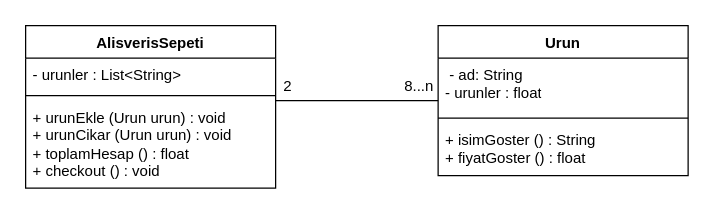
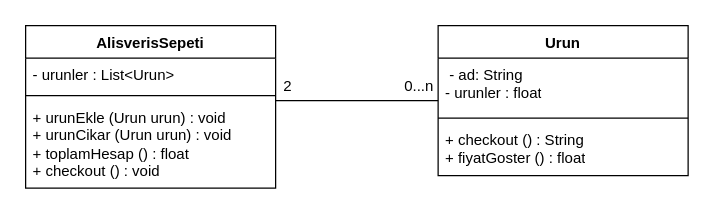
node "- urunler : List<String>": label "- urunler : List<String>" -> "- urunler : List<Urun>"
node "8...n": label "8...n" -> "0...n"
node "+ isimGoster () : String + fiyatGoster () : float": label "+ isimGoster () : String + fiyatGoster () : float" -> "+ checkout () : String + fiyatGoster () : float"
